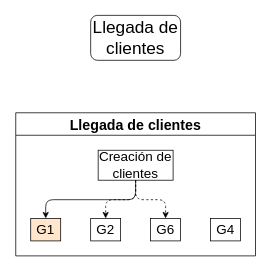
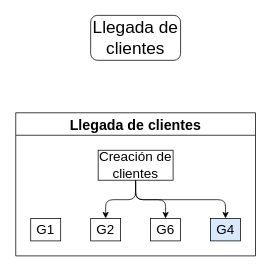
edge "Creación de clientes" -> "G1": now "Creación de clientes" -> "G4"
edge "Creación de clientes" -> "G2": style dashed -> solid
edge "Creación de clientes" -> "G6": style dashed -> solid
node "G1": fillcolor #ffe6cc -> #ffffff
node "G4": fillcolor #ffffff -> #dae8fc
